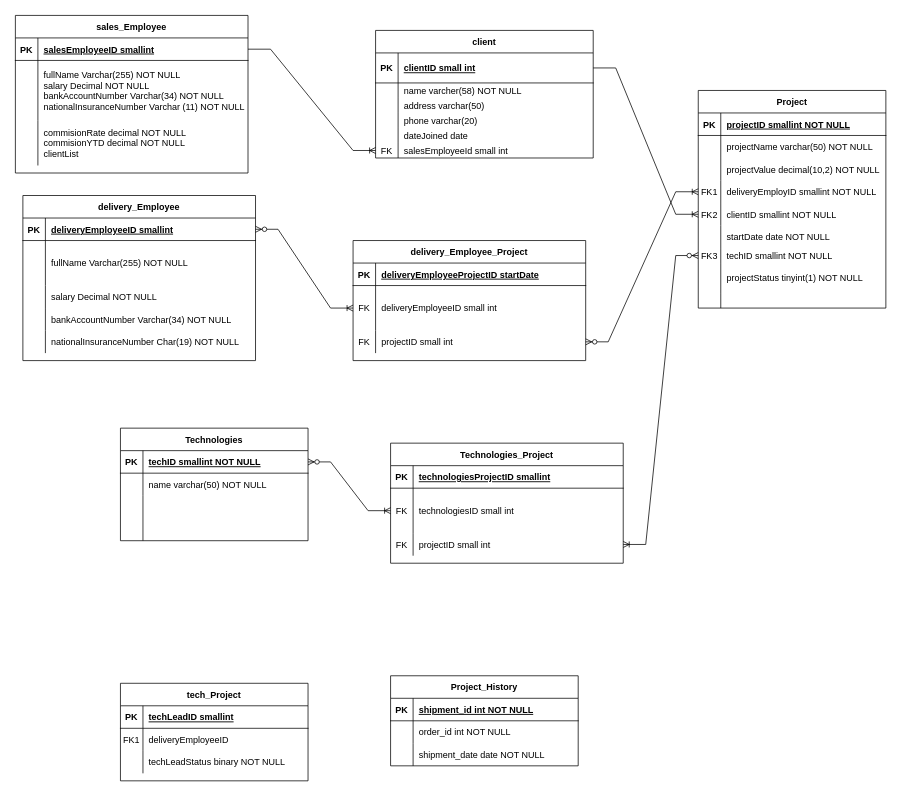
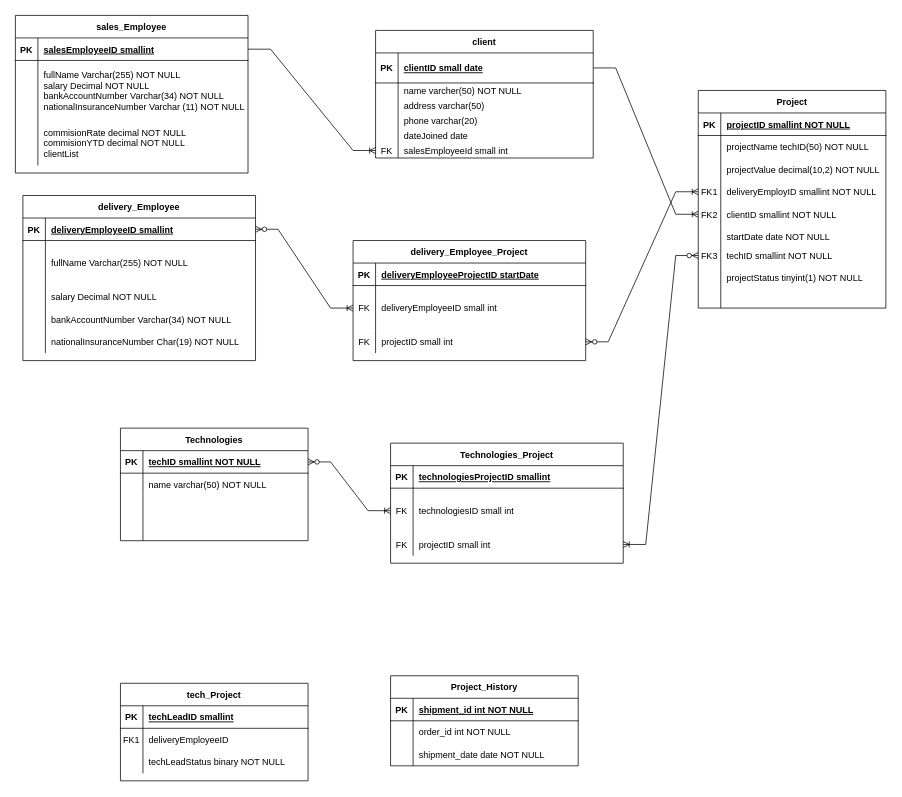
node "clientID small int": label "clientID small int" -> "clientID small date"
node "name varcher(58) NOT NULL": label "name varcher(58) NOT NULL" -> "name varcher(50) NOT NULL"
node "projectName varchar(50) NOT NULL": label "projectName varchar(50) NOT NULL" -> "projectName techID(50) NOT NULL"
